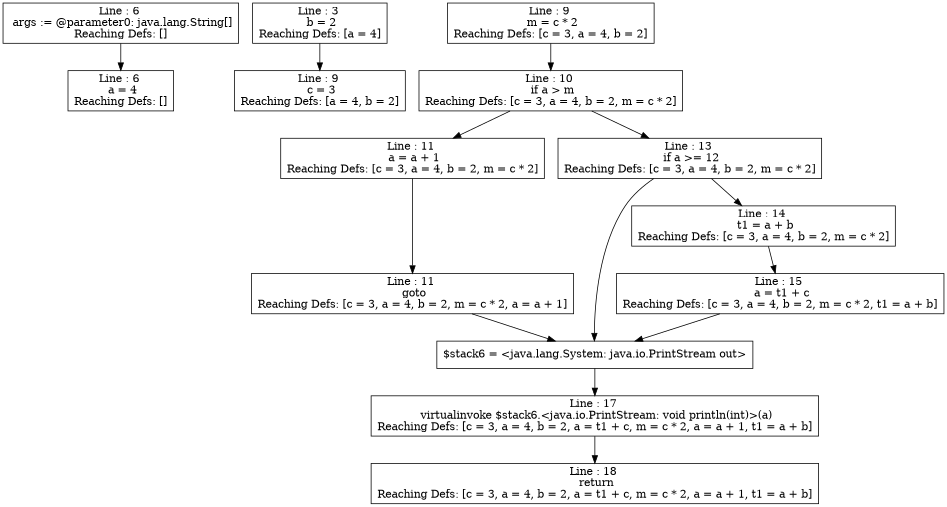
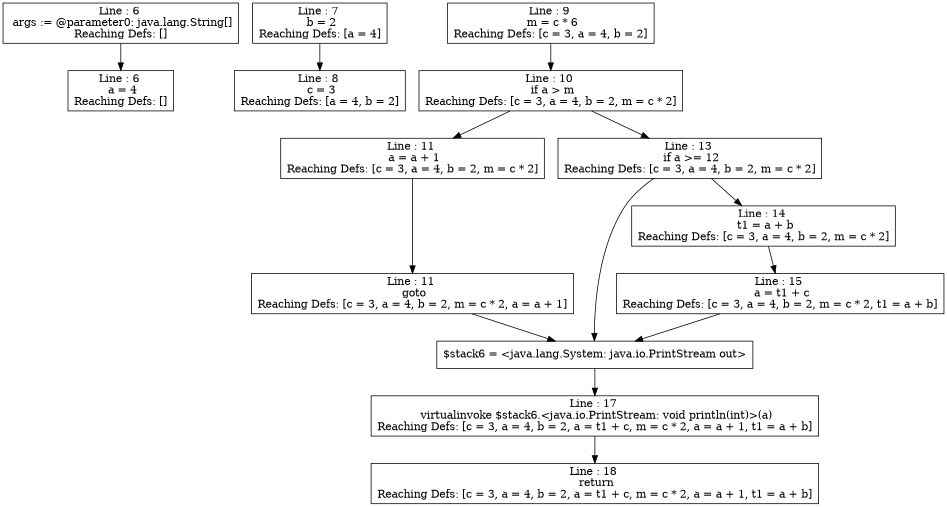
node "Line : 3 b = 2 Reaching Defs: [a = 4]": label "Line : 3 b = 2 Reaching Defs: [a = 4]" -> "Line : 7 b = 2 Reaching Defs: [a = 4]"
node "Line : 9 m = c * 2 Reaching Defs: [c = 3, a = 4, b = 2]": label "Line : 9 m = c * 2 Reaching Defs: [c = 3, a = 4, b = 2]" -> "Line : 9 m = c * 6 Reaching Defs: [c = 3, a = 4, b = 2]"
node "Line : 9 c = 3 Reaching Defs: [a = 4, b = 2]": label "Line : 9 c = 3 Reaching Defs: [a = 4, b = 2]" -> "Line : 8 c = 3 Reaching Defs: [a = 4, b = 2]"
